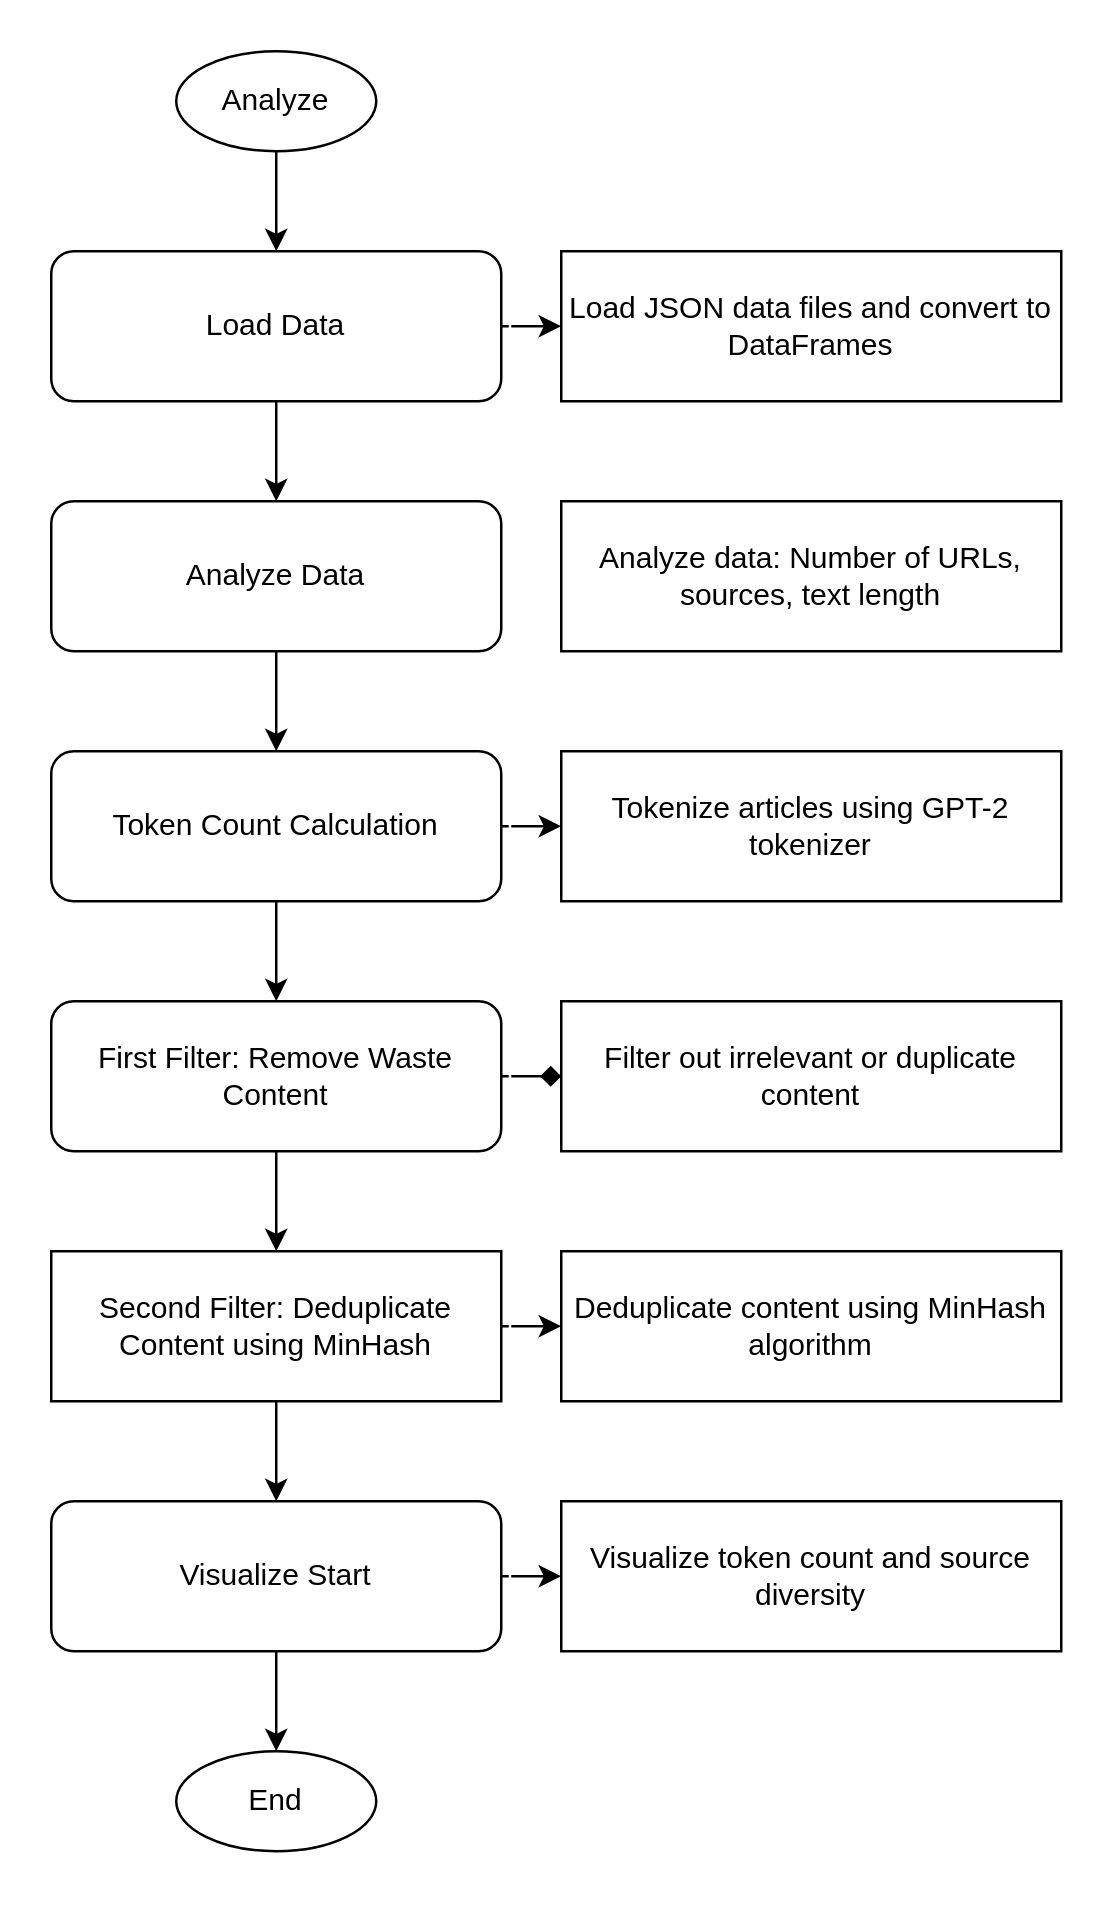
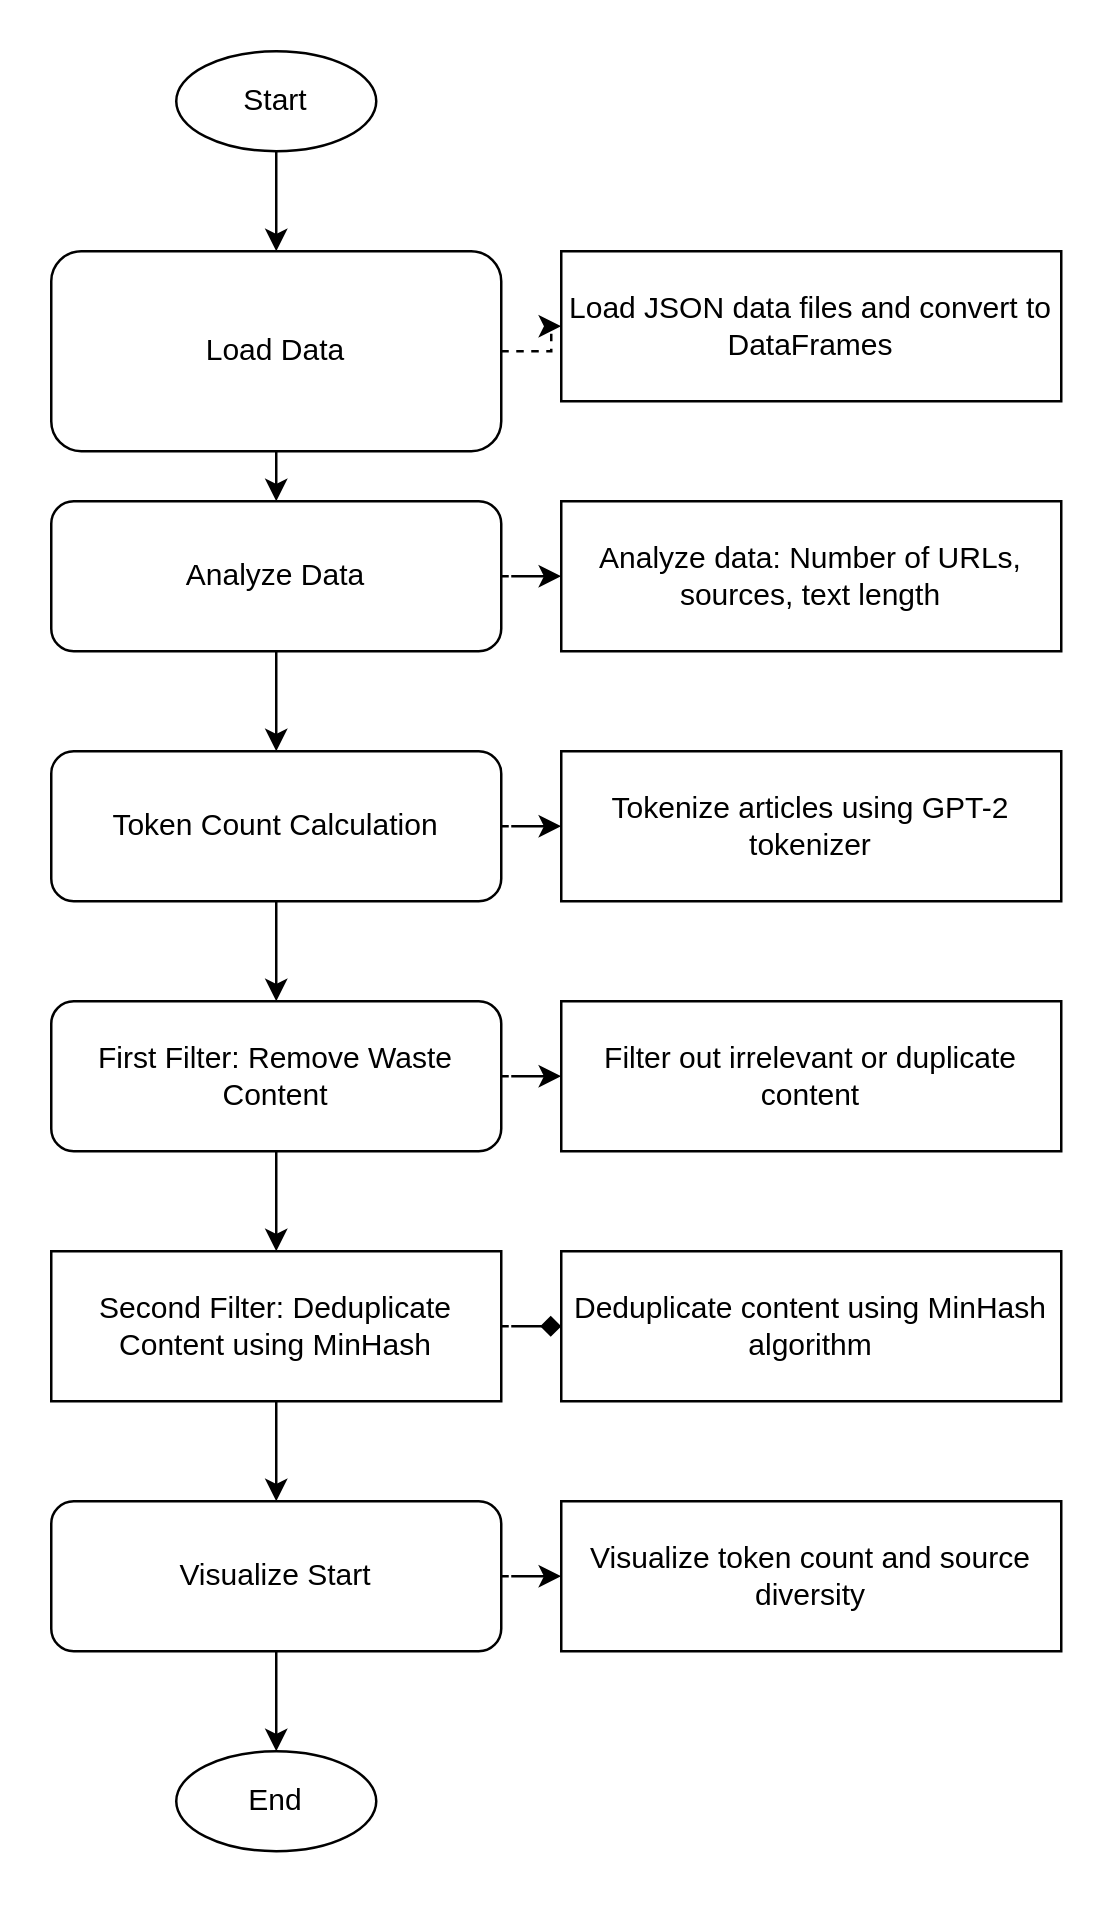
node "Analyze": label "Analyze" -> "Start"
node "Load Data": size 450x150 -> 450x200
edge "Analyze Data" -> "Analyze data: Number of URLs, sources, text length": added
edge "First Filter: Remove Waste Content" -> "Filter out irrelevant or duplicate content": arrowhead diamond -> classic
edge "Second Filter: Deduplicate Content using MinHash" -> "Deduplicate content using MinHash algorithm": arrowhead classic -> diamond
